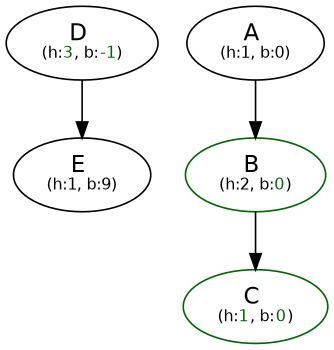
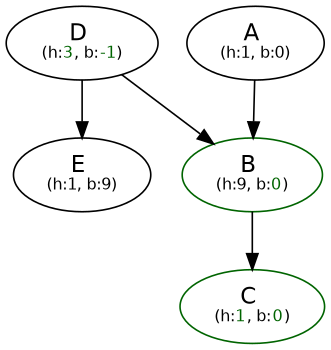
edge "D" -> "B": added
node "B": text "(h:2, b:" -> "(h:9, b:"
